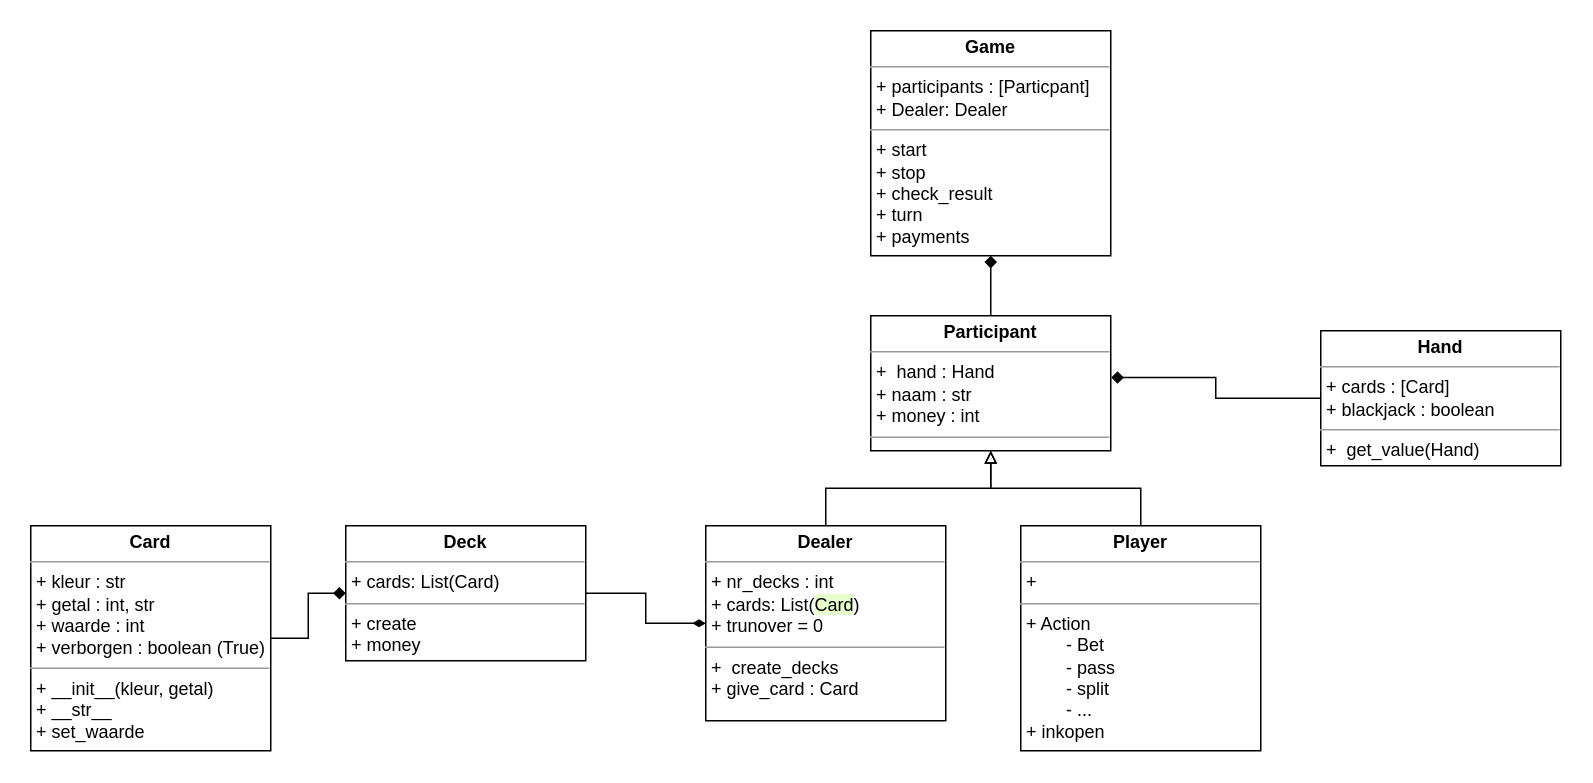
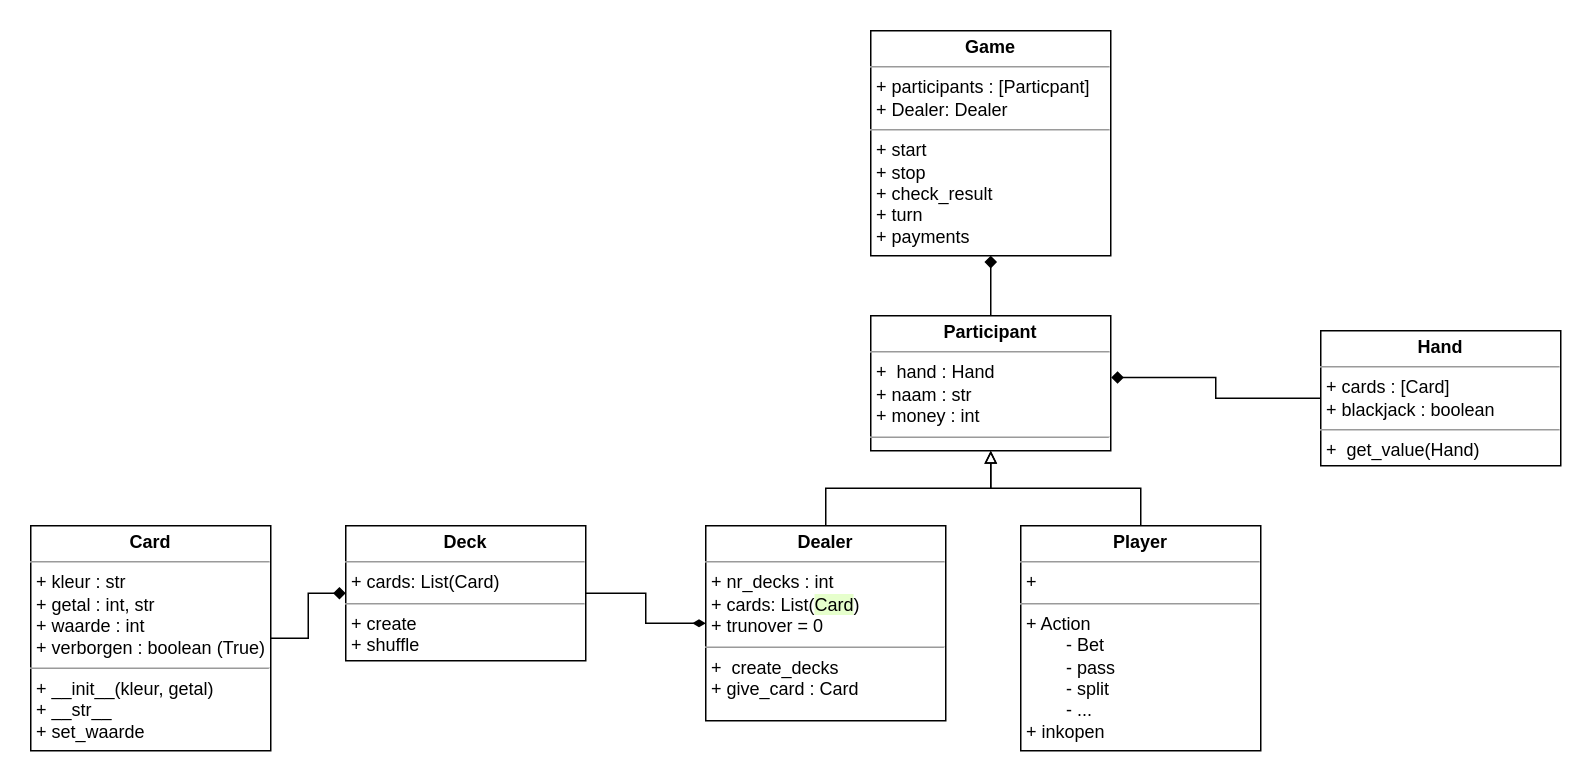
node "Deck + cards: List(Card) + create + money": label "Deck + cards: List(Card) + create + money" -> "Deck + cards: List(Card) + create + shuffle"
